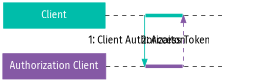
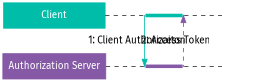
node "Authorization Client": label "Authorization Client" -> "Authorization Server"
